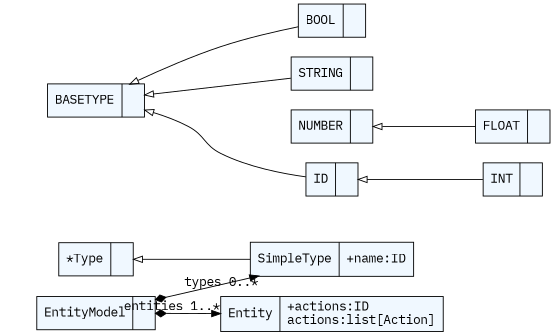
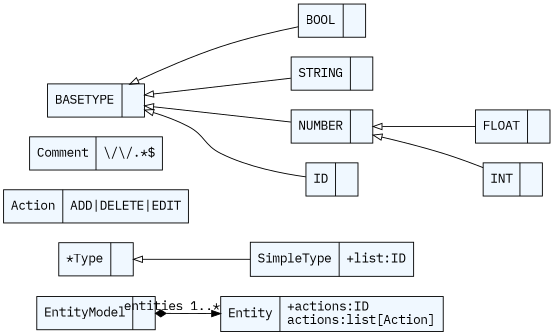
edge "NUMBER" -> "BASETYPE": added
node "Comment": added
edge "INT" -> "ID": now "INT" -> "NUMBER"
node "Action": added
node "SimpleType": text "+name:ID" -> "+list:ID"
edge "SimpleType" -- "EntityModel": removed
